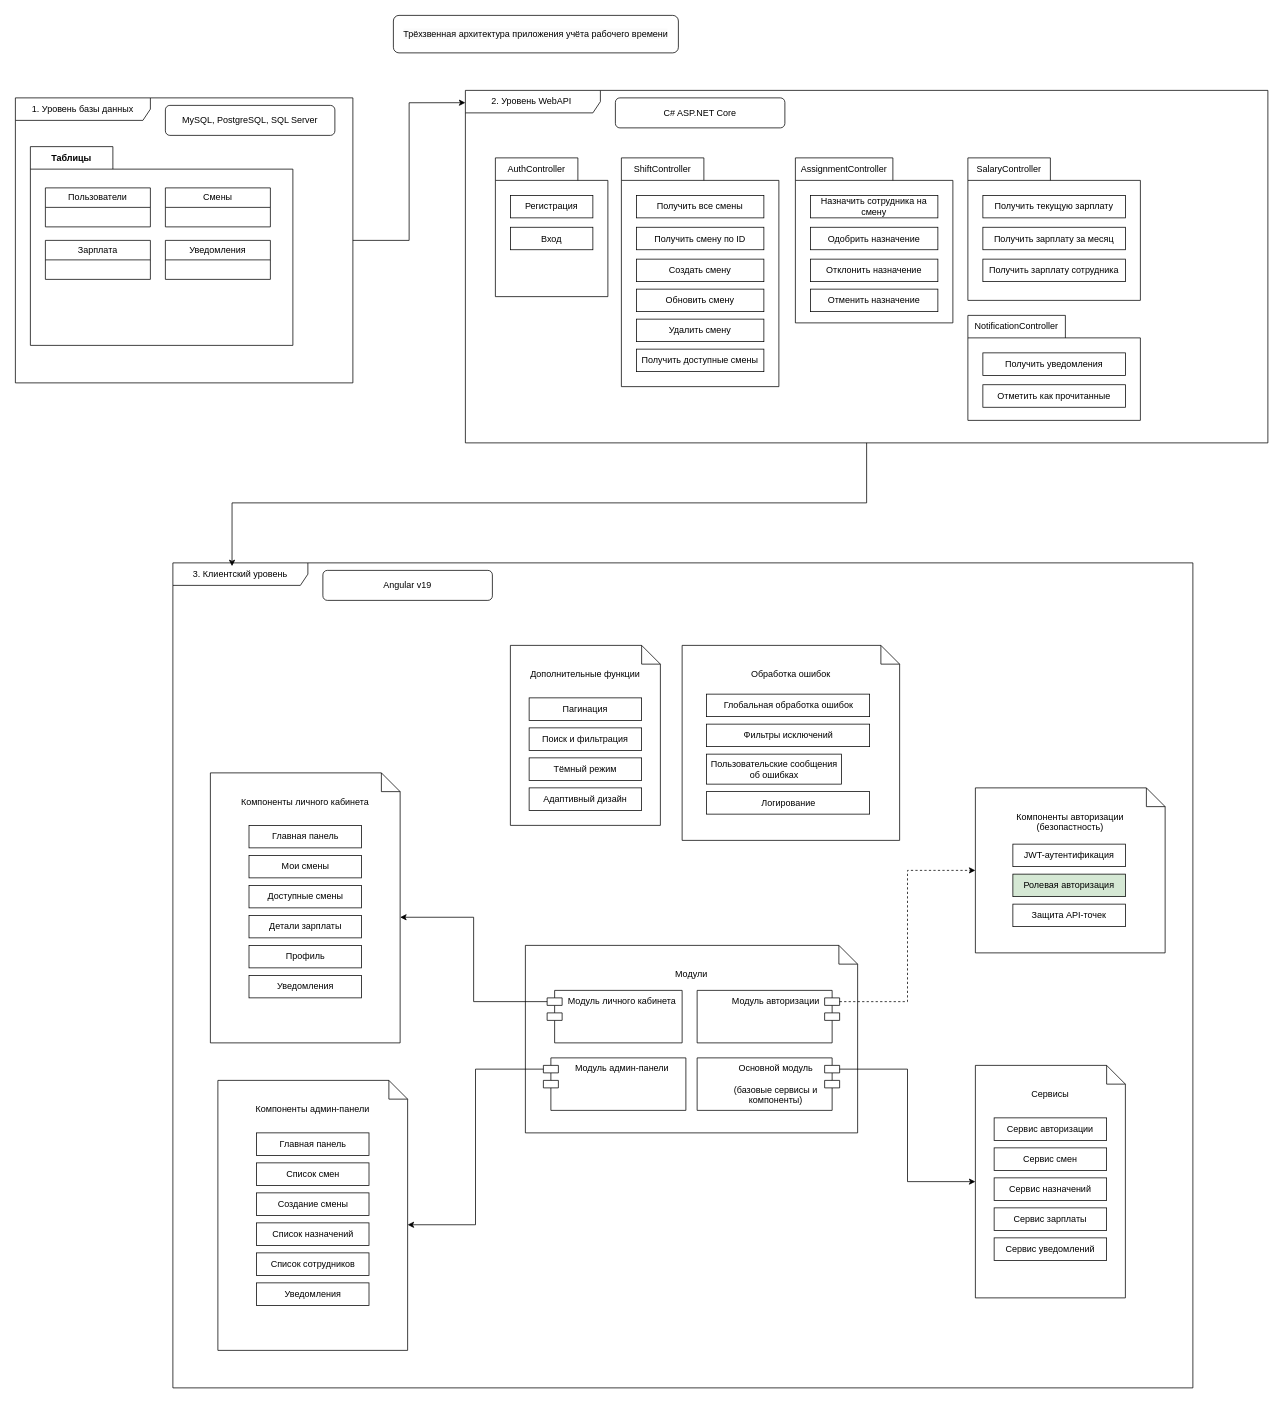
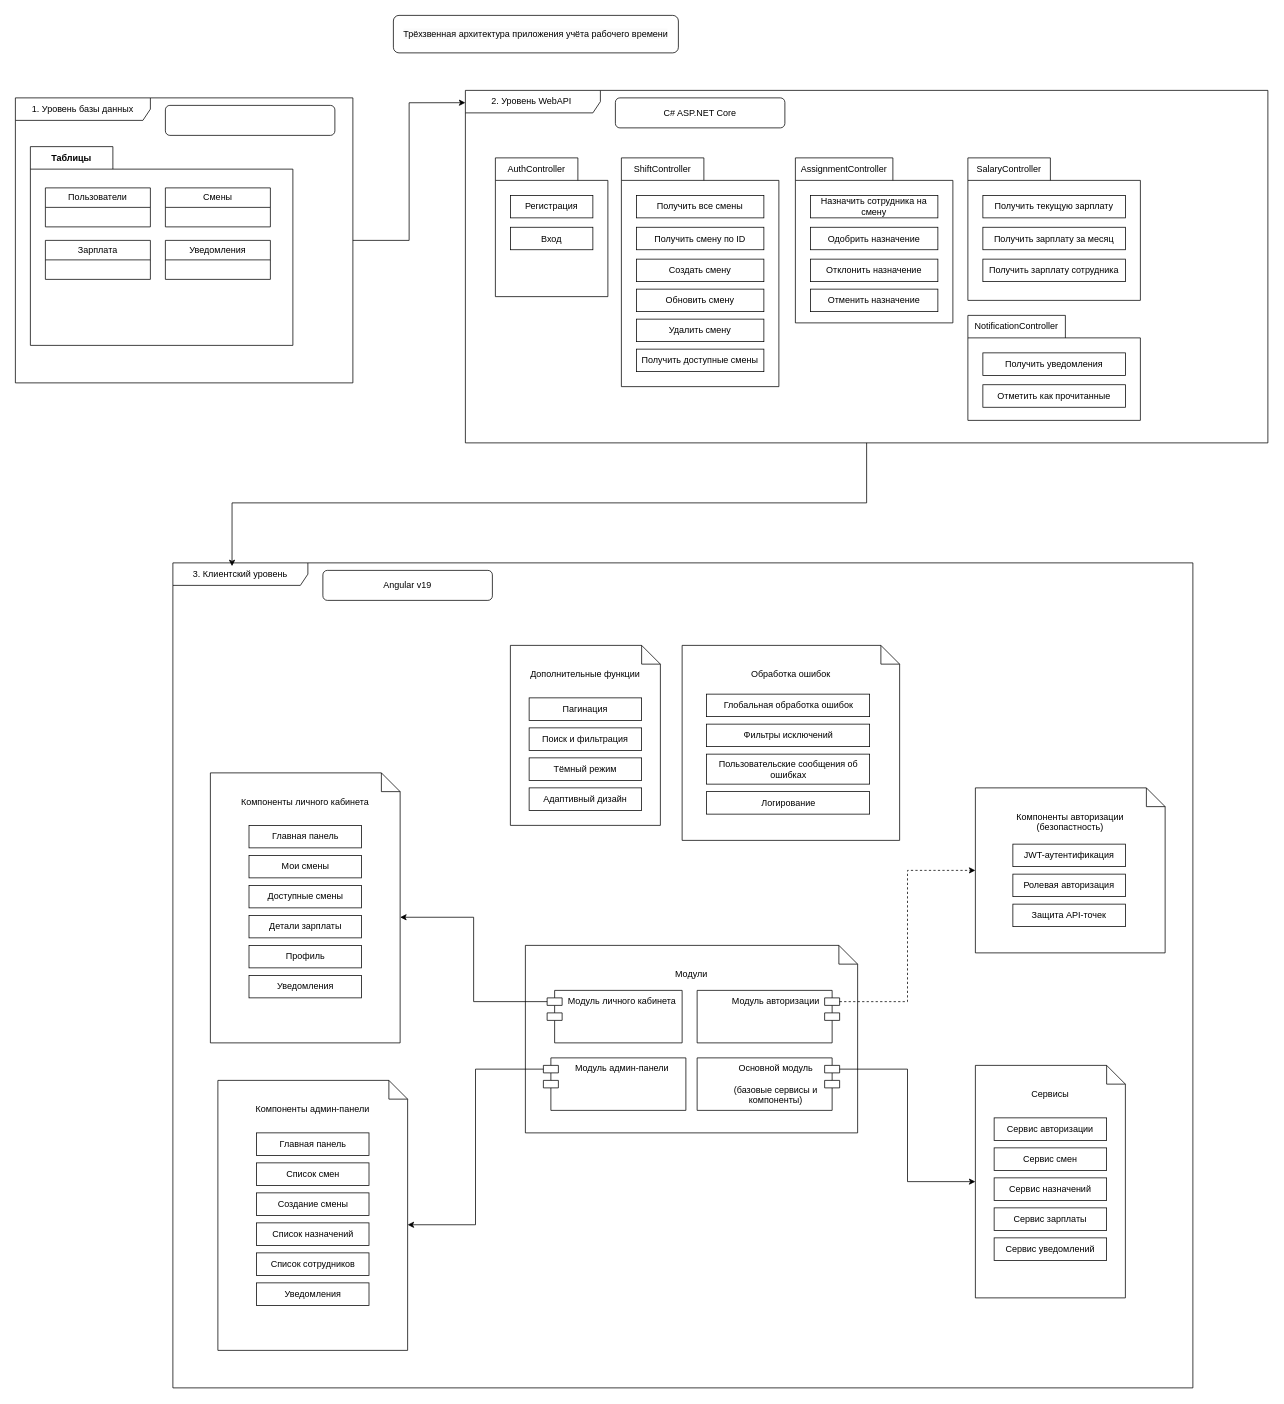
node "MySQL, PostgreSQL, SQL Server": removed
node "Пользовательские сообщения об ошибках": size 135x30 -> 163x30
node "Ролевая авторизация": fillcolor #d5e8d4 -> #ffffff
